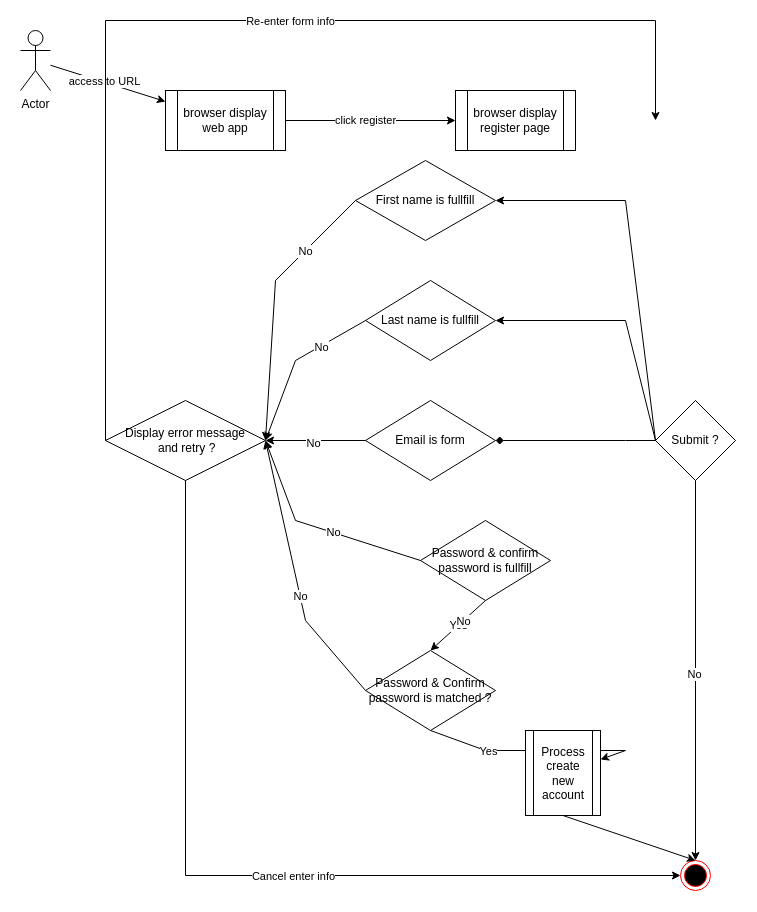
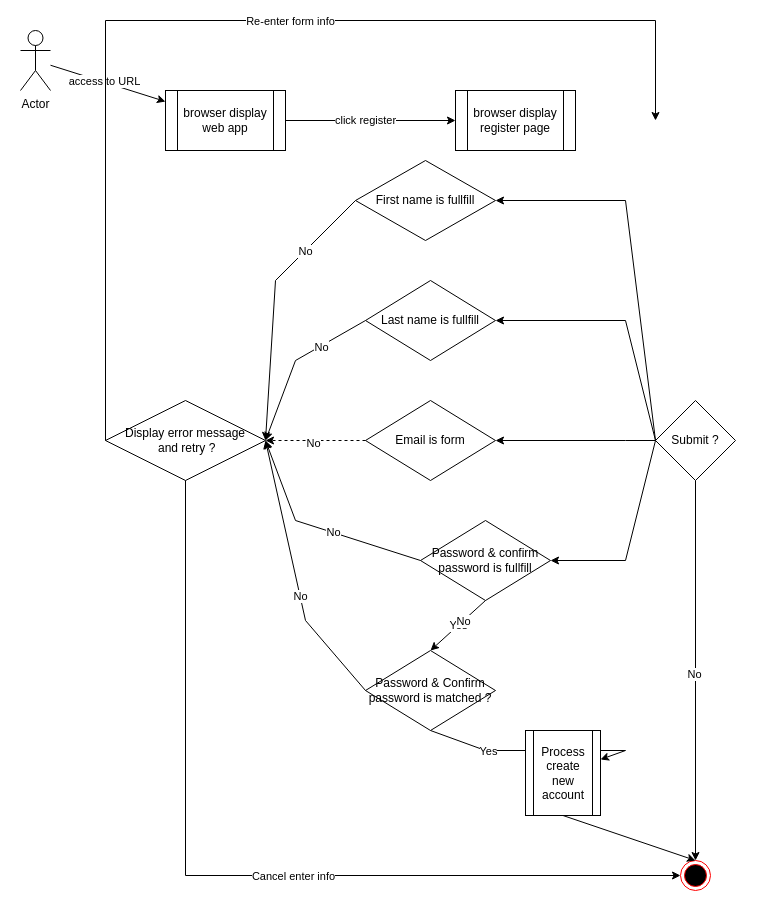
edge "Email is form" -> "Display error message and retry ?": style solid -> dashed
edge "Submit ?" -> "Email is form": arrowhead diamond -> classic
edge "Submit ?" -> "Password & confirm password is fullfill": added
